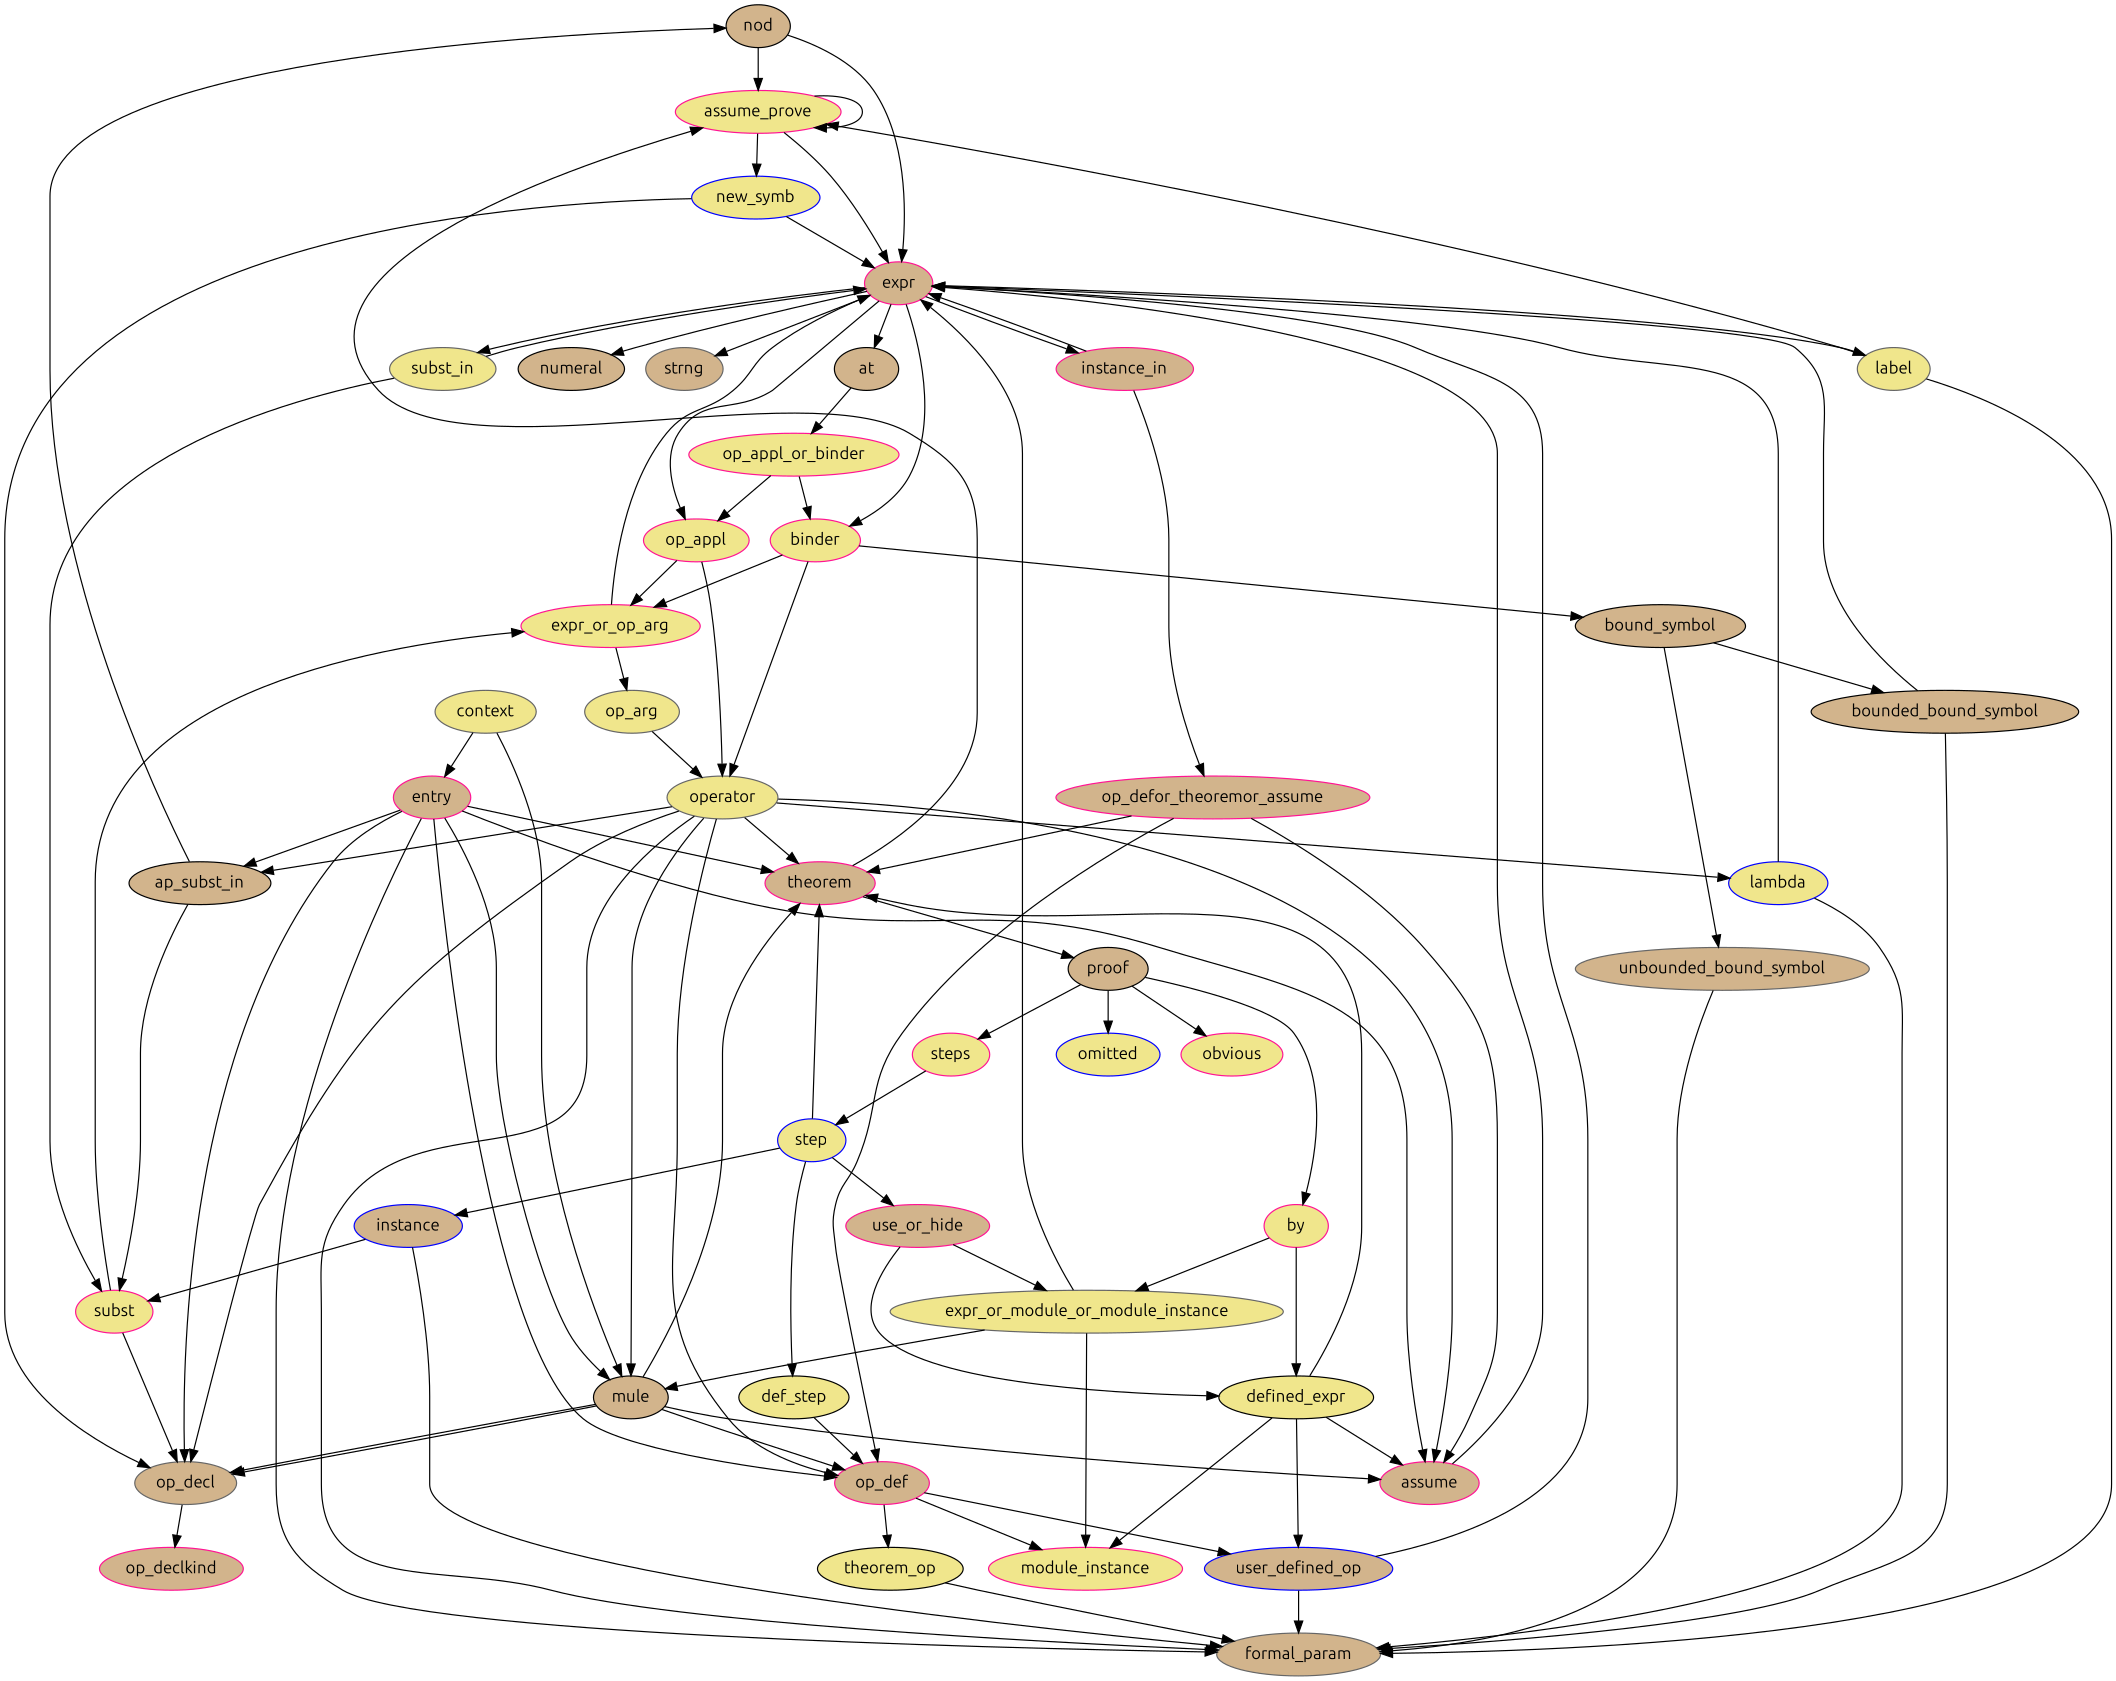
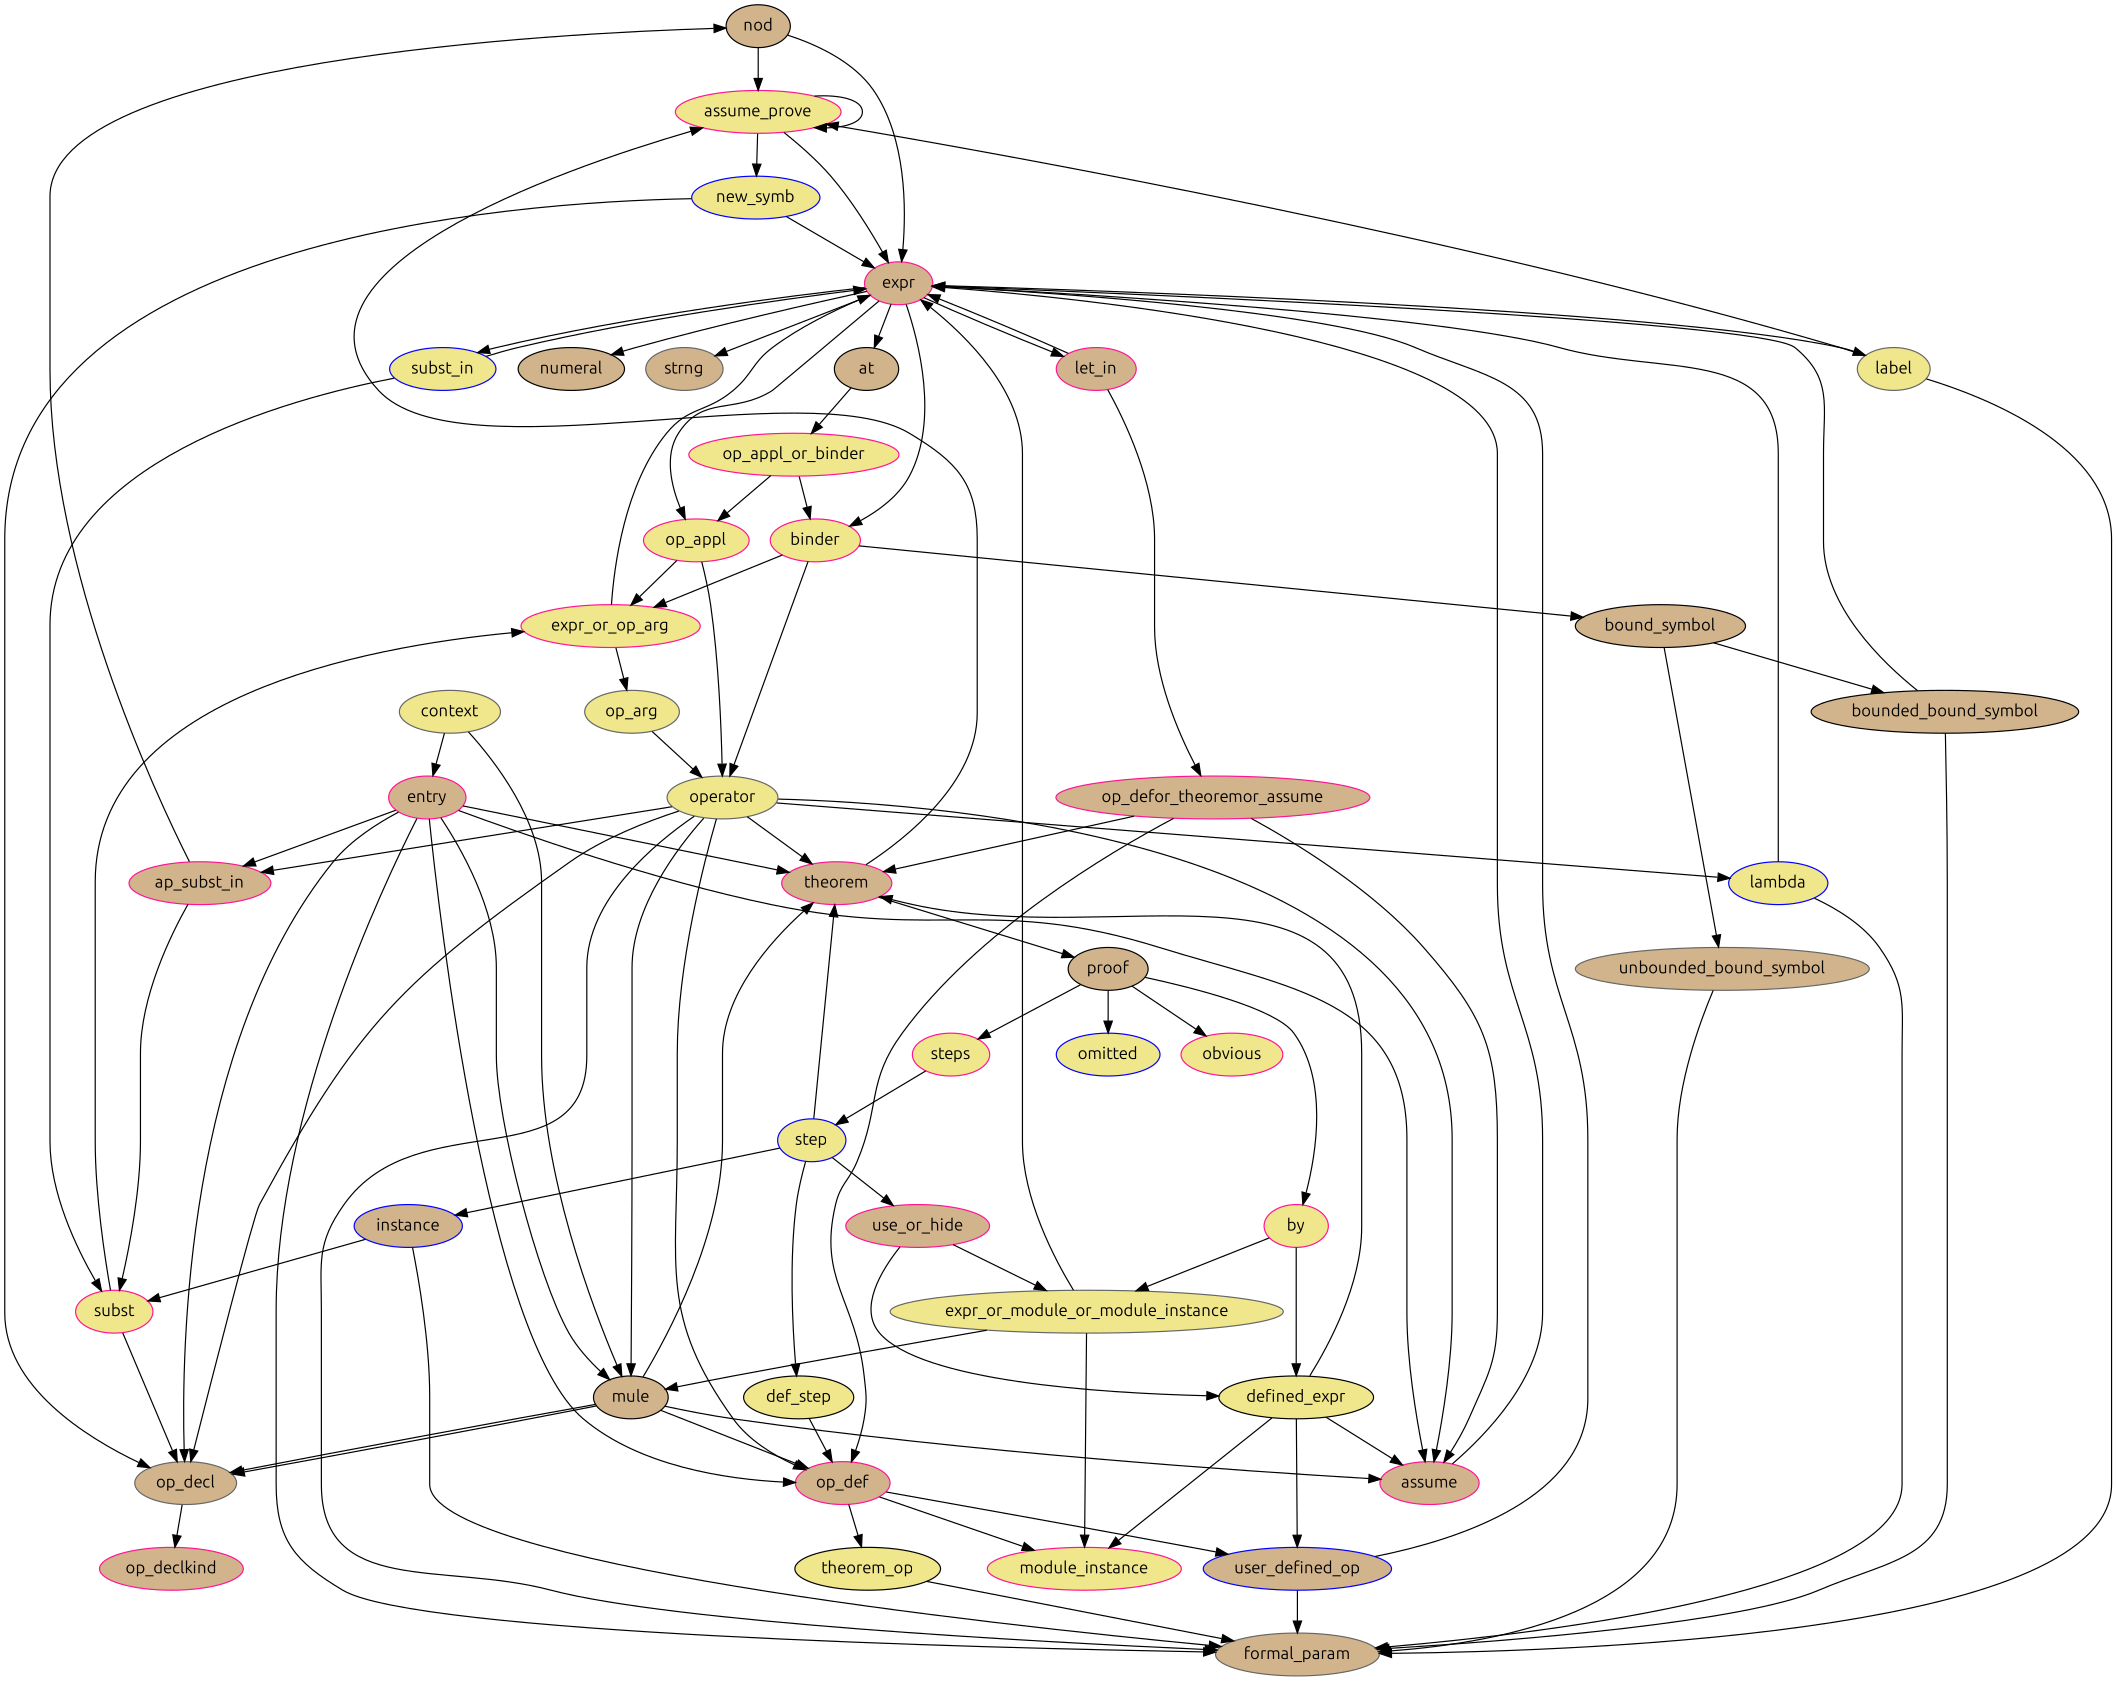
node "subst_in": color gray40 -> blue
node "instance_in": label "instance_in" -> "let_in"
node "ap_subst_in": color black -> deeppink
